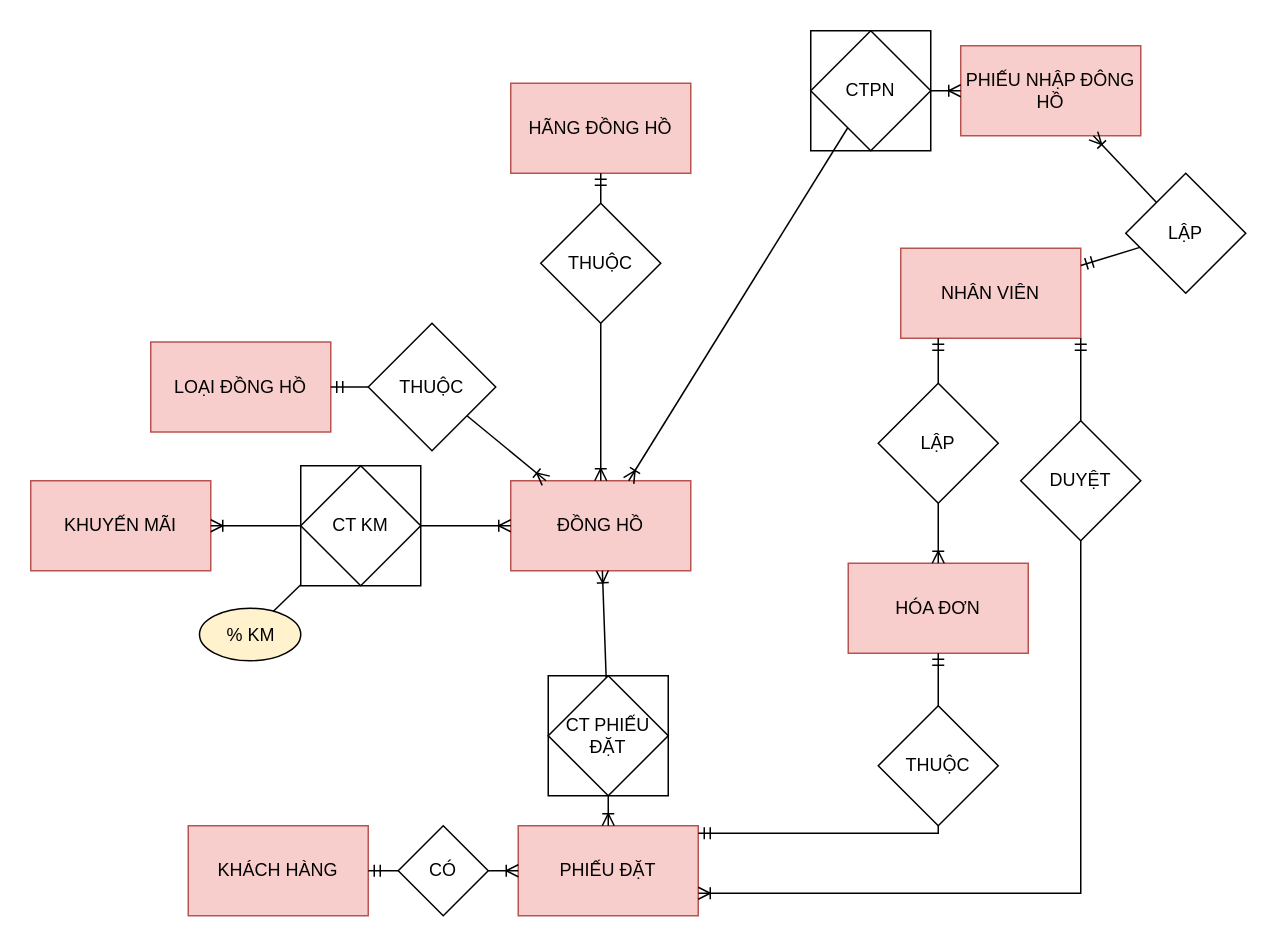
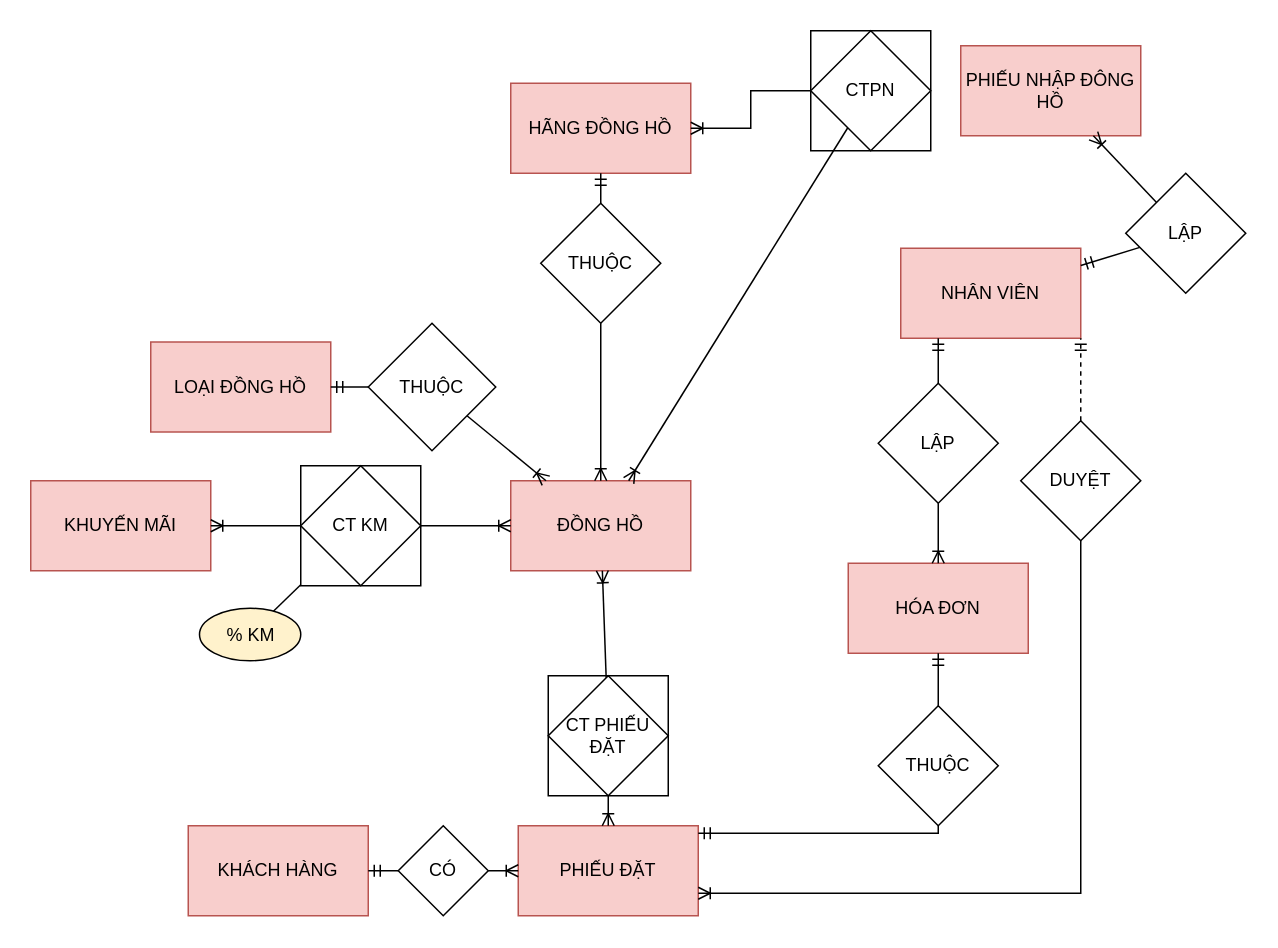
edge "CTPN" -> "PHIẾU NHẬP ĐÔNG HỒ": now "CTPN" -> "HÃNG ĐỒNG HỒ"
edge "DUYỆT" -> "NHÂN VIÊN": style solid -> dashed
